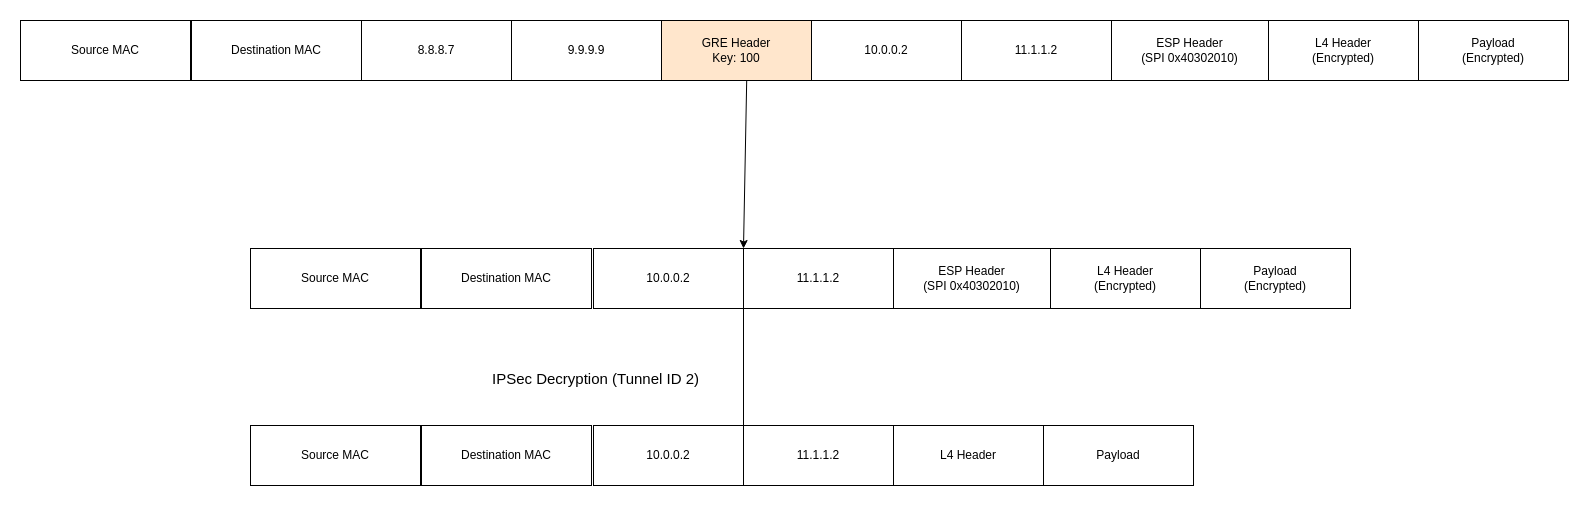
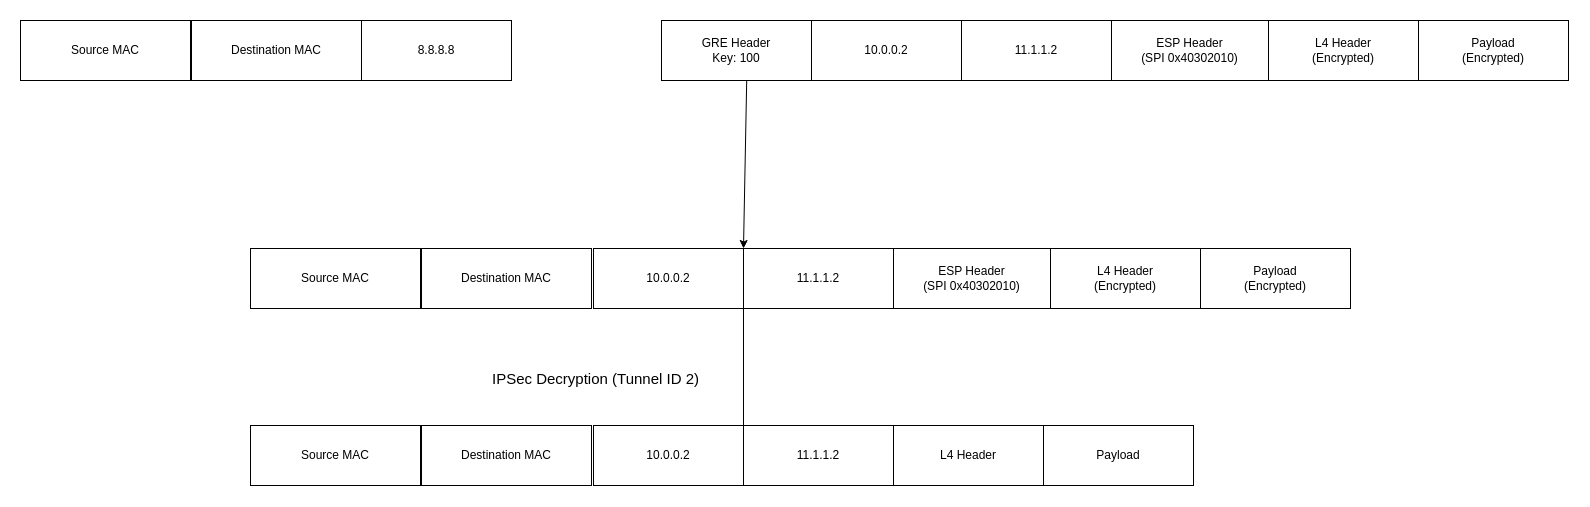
node "8.8.8.7": label "8.8.8.7" -> "8.8.8.8"
node "9.9.9.9": removed
node "GRE Header Key: 100": fillcolor #ffe6cc -> #ffffff
